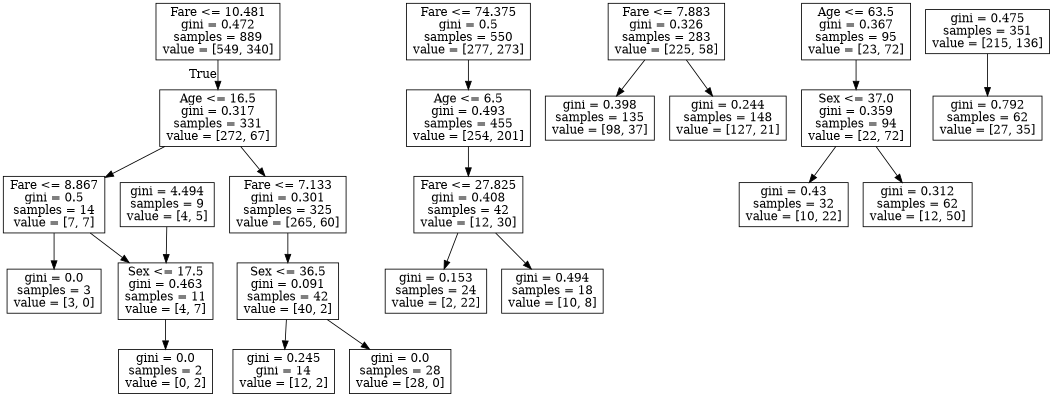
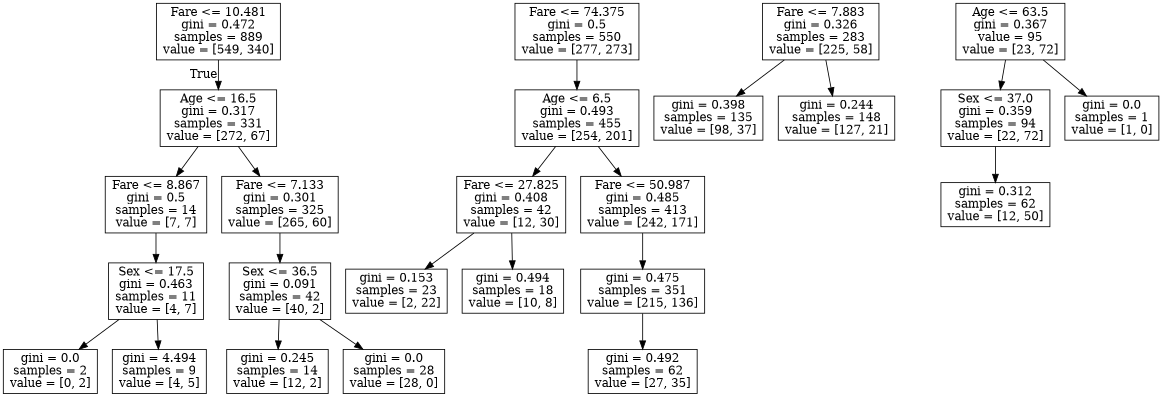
node "Age <= 63.5 gini = 0.367 samples = 95 value = [23, 72]": label "Age <= 63.5 gini = 0.367 samples = 95 value = [23, 72]" -> "Age <= 63.5 gini = 0.367 value = 95 value = [23, 72]"
node "gini = 0.792 samples = 62 value = [27, 35]": label "gini = 0.792 samples = 62 value = [27, 35]" -> "gini = 0.492 samples = 62 value = [27, 35]"
node "gini = 0.0 samples = 1 value = [1, 0]": added
node "Fare <= 50.987 gini = 0.485 samples = 413 value = [242, 171]": added
node "gini = 0.43 samples = 32 value = [10, 22]": removed
edge "gini = 4.494 samples = 9 value = [4, 5]" -> "Sex <= 17.5 gini = 0.463 samples = 11 value = [4, 7]": reversed
node "gini = 0.0 samples = 3 value = [3, 0]": removed
node "gini = 0.153 samples = 24 value = [2, 22]": label "gini = 0.153 samples = 24 value = [2, 22]" -> "gini = 0.153 samples = 23 value = [2, 22]"
node "gini = 0.245 gini = 14 value = [12, 2]": label "gini = 0.245 gini = 14 value = [12, 2]" -> "gini = 0.245 samples = 14 value = [12, 2]"
